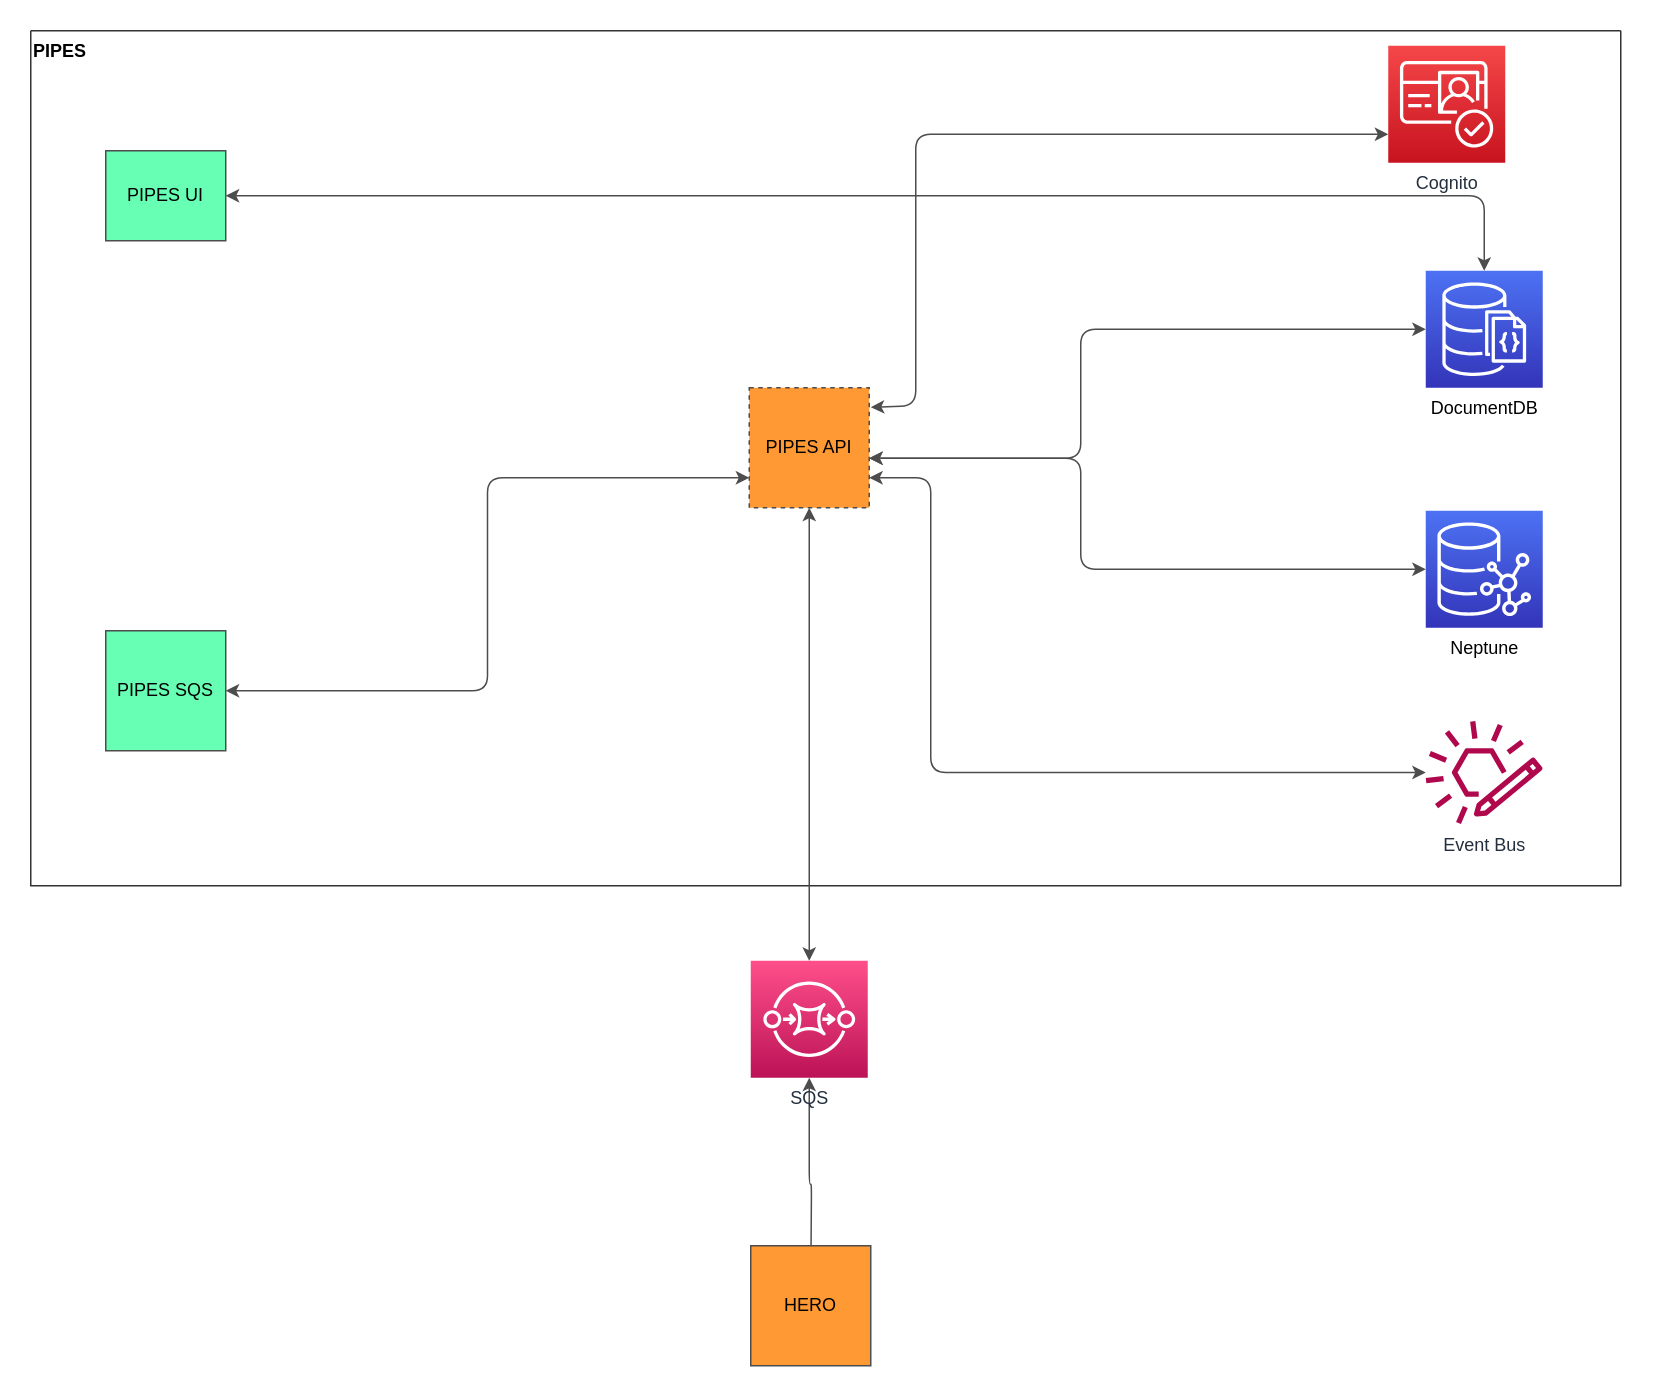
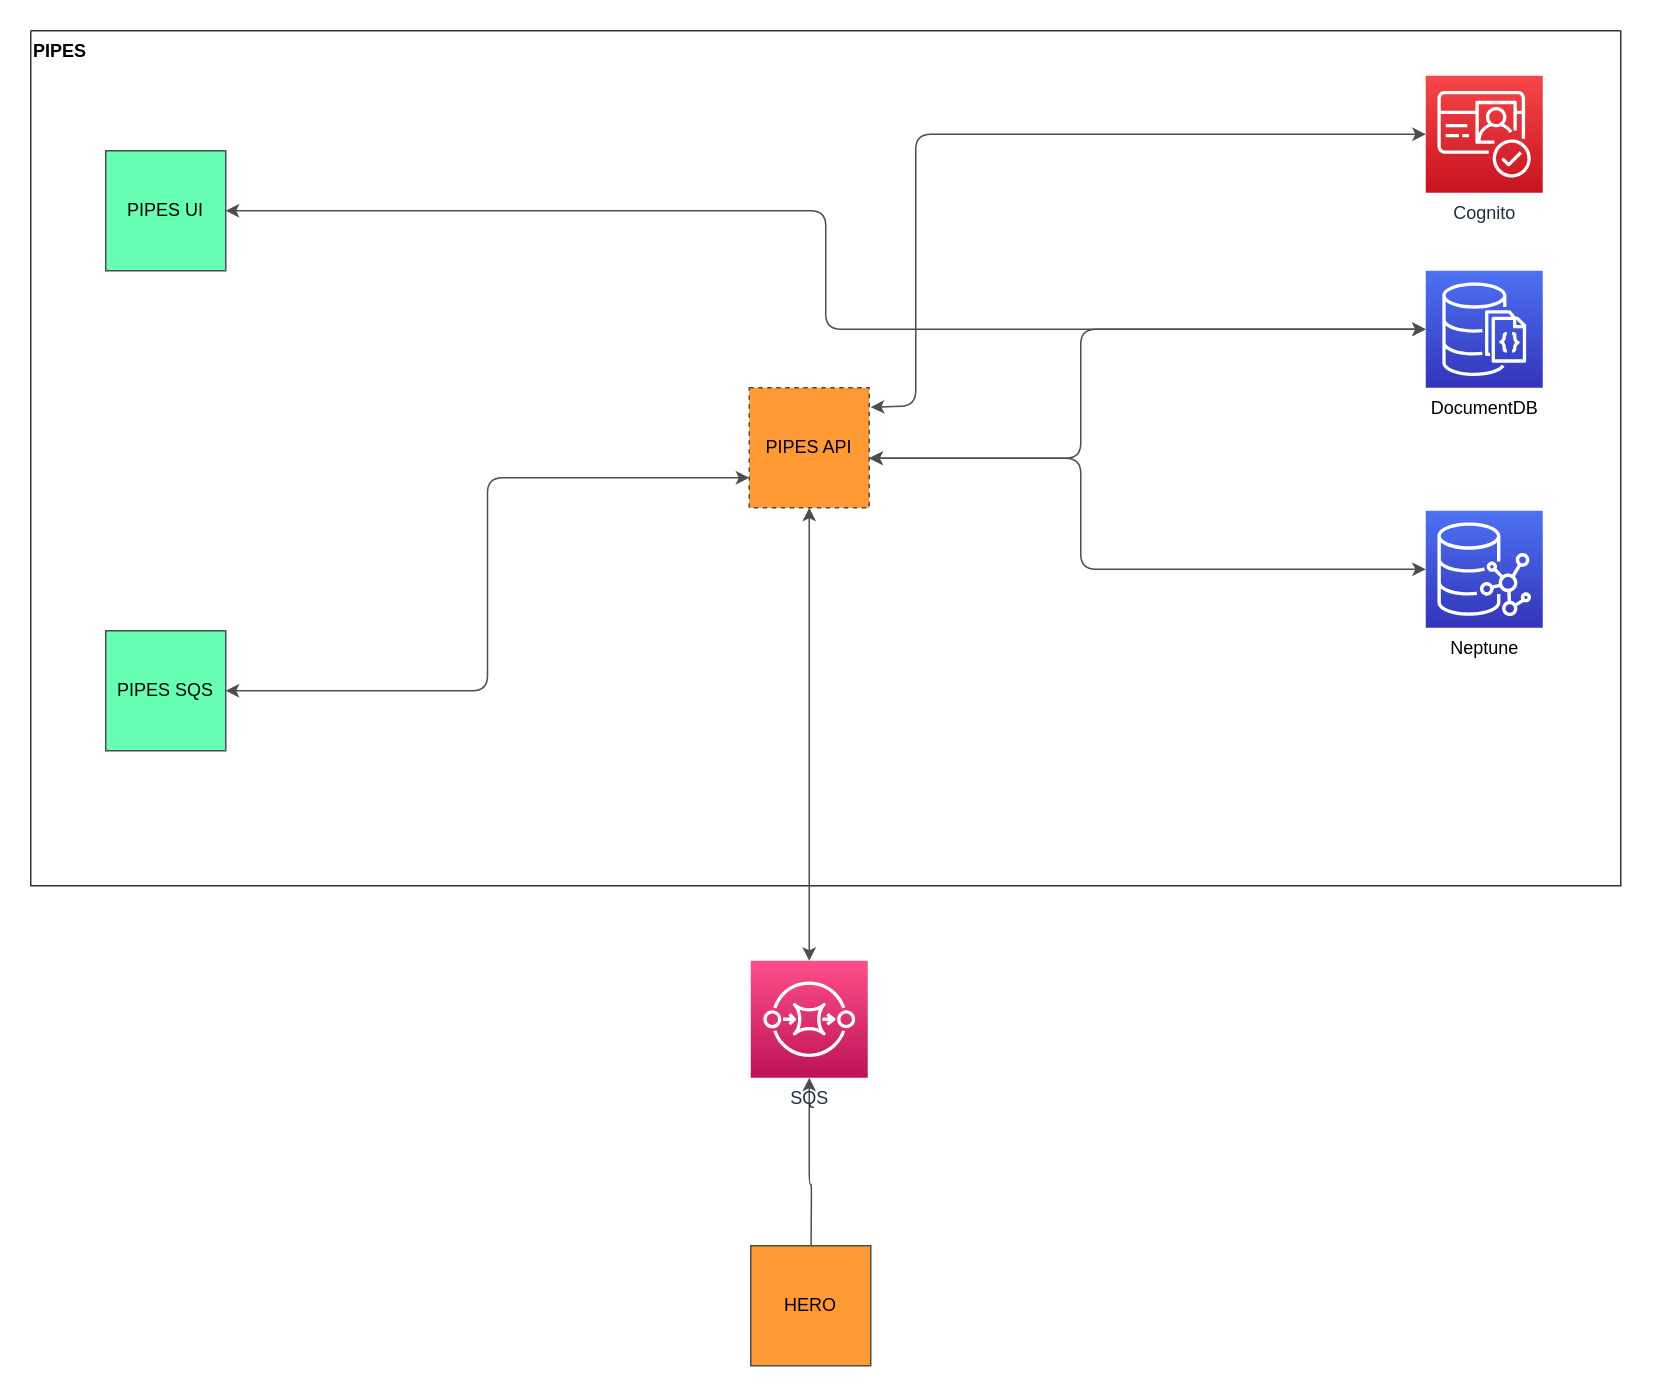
node "Cognito": moved (1447, 104) -> (1484, 134)
node "PIPES UI": size 120x90 -> 120x120
edge "PIPES API" -- "Event Bus": removed
node "Event Bus": removed
